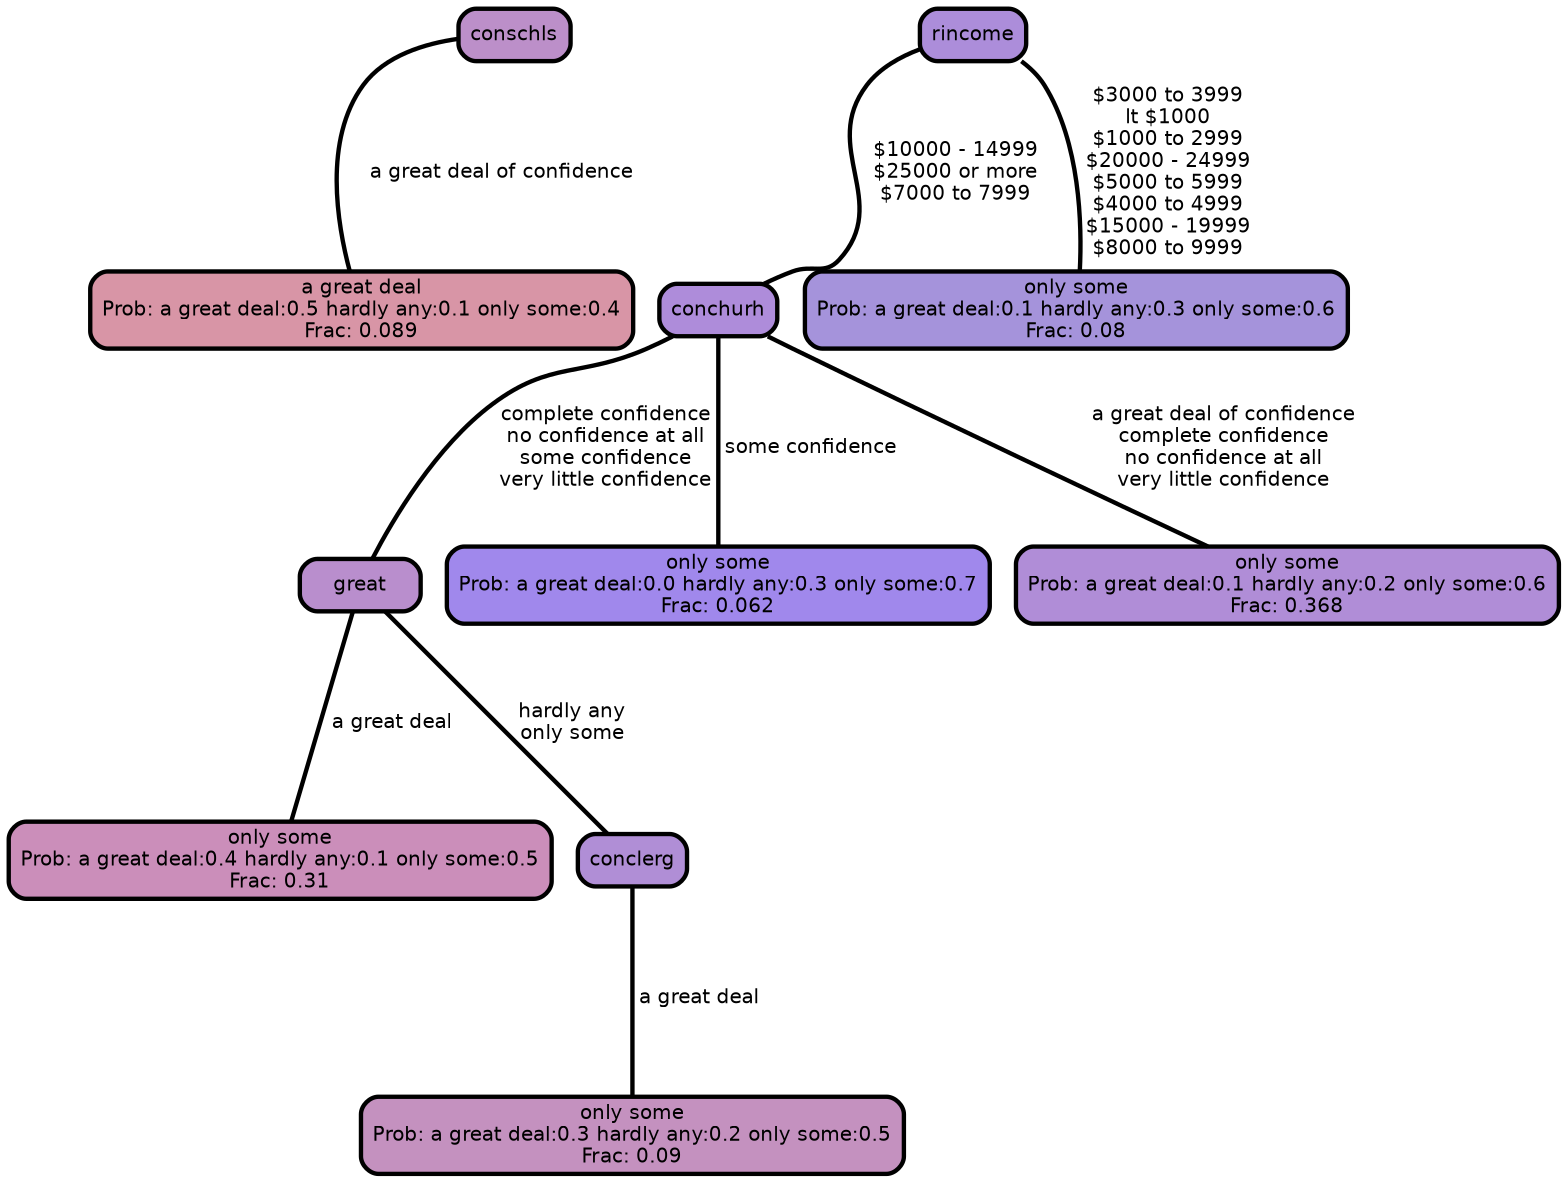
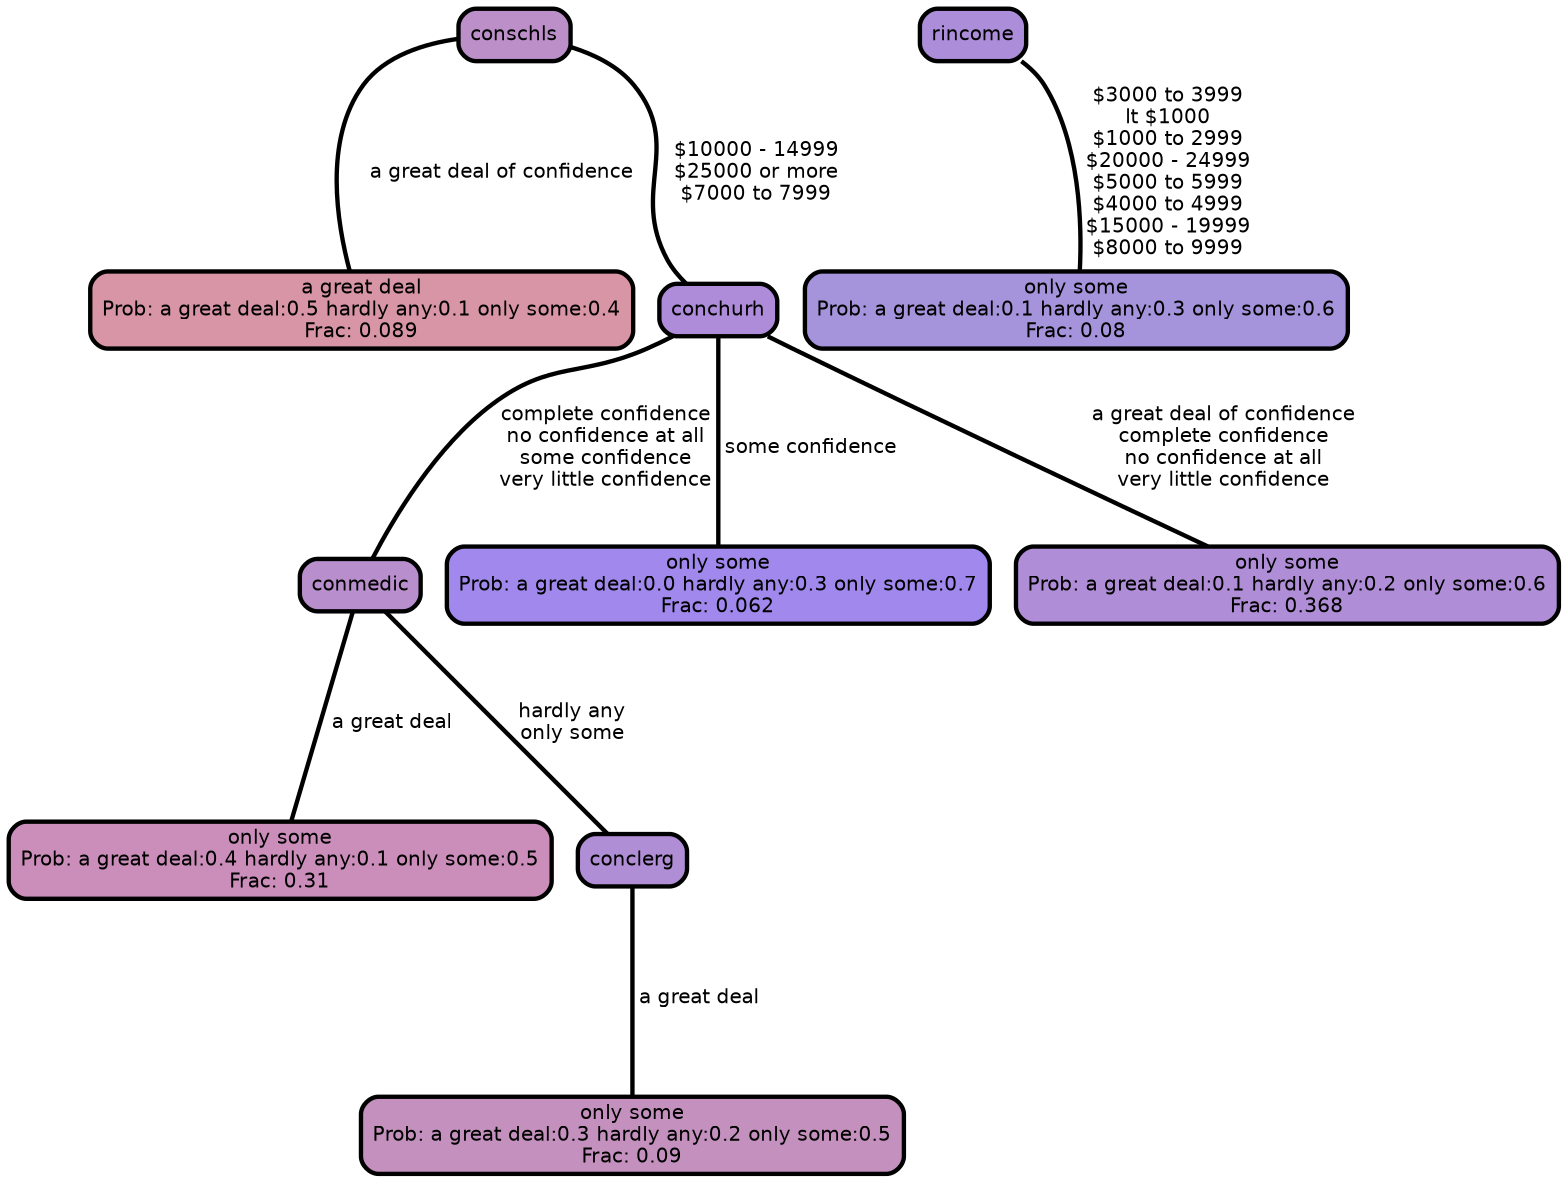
edge "rincome" -- "conchurh": now "conschls" -- "conchurh"
node "great": label "great" -> "conmedic"
